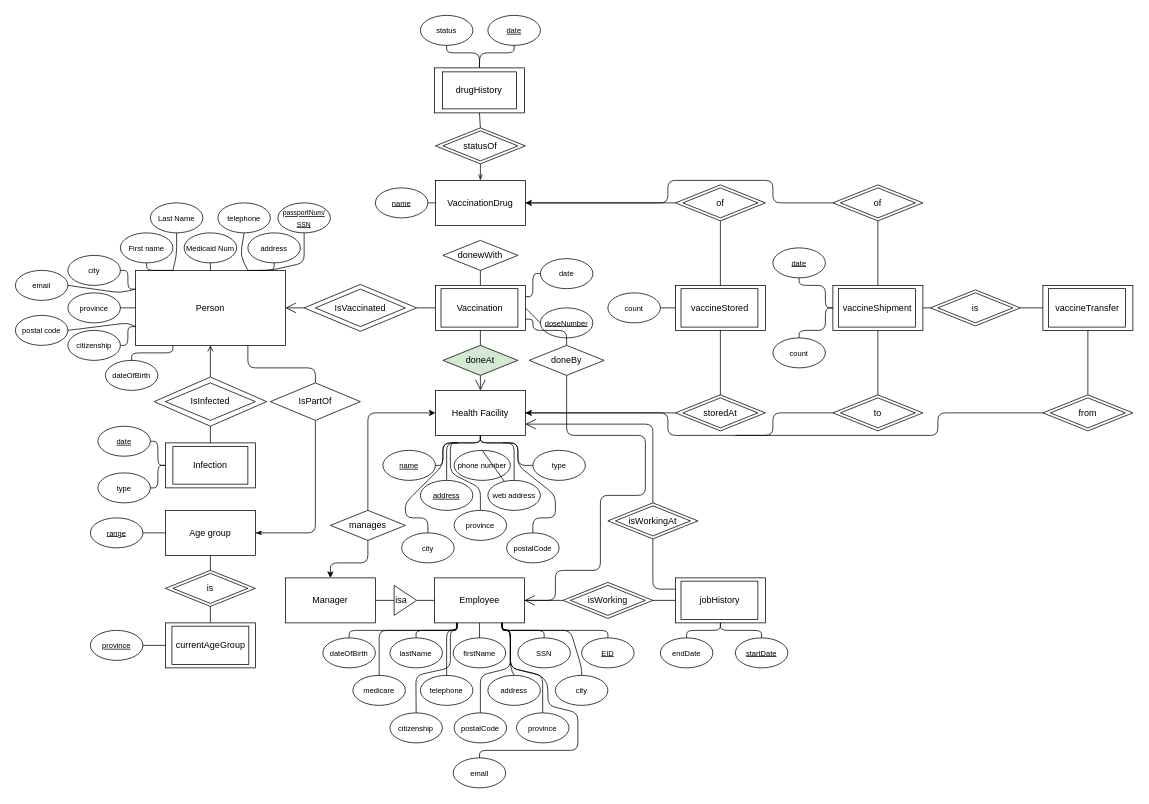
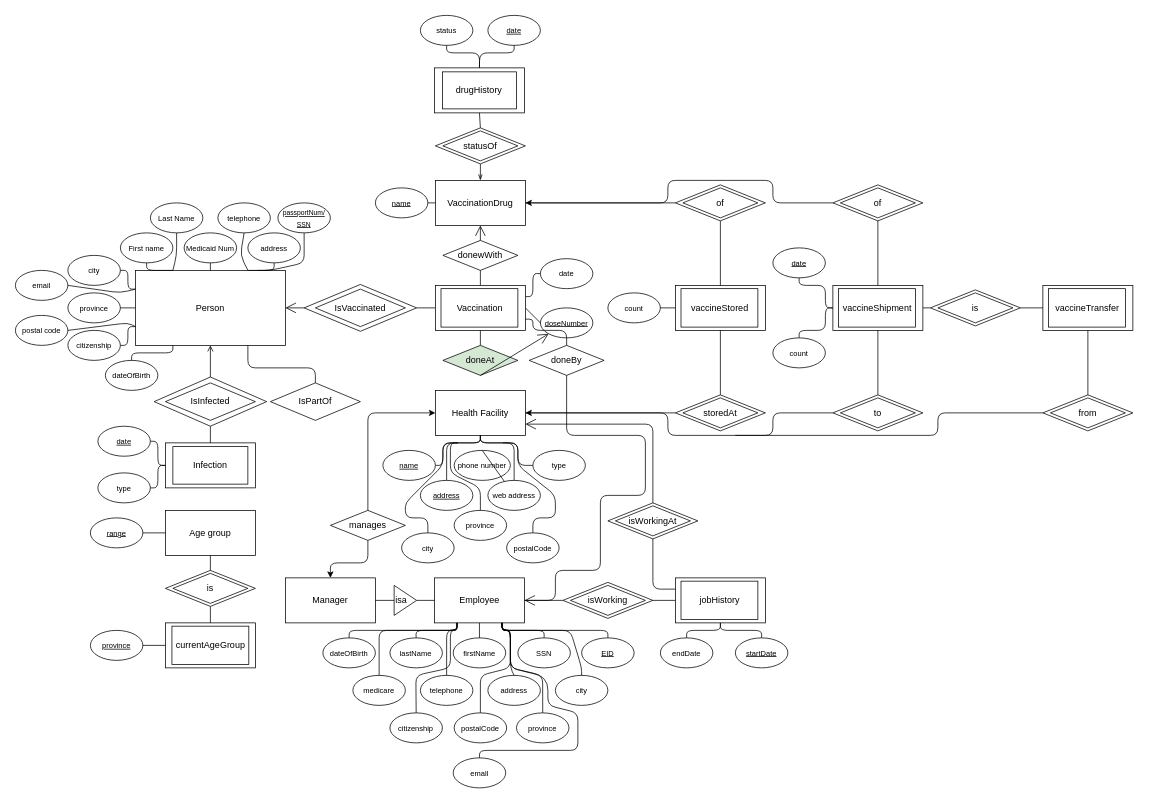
edge "donewWith" -> "VaccinationDrug": added
edge "doneAt" -> "Health Facility": now "doneAt" -> "doseNumber"
edge "IsPartOf" -> "Age group": removed
